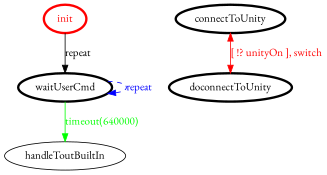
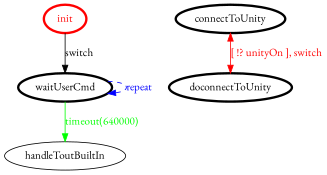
edge "init" -> "waitUserCmd": label "repeat " -> "switch"
